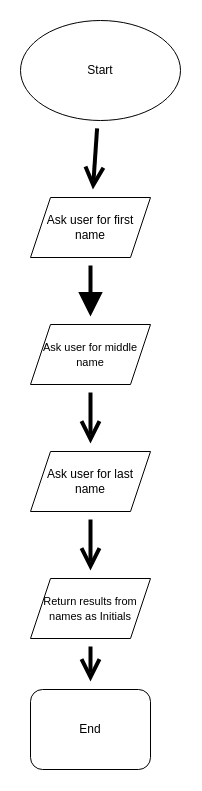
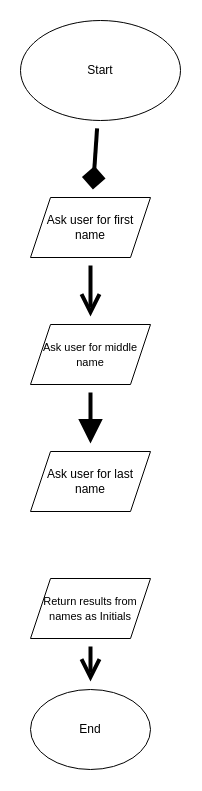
edge "Start" -> "Ask user for first name": arrowhead open -> diamond
edge "Ask user for first name" -> "Ask user for middle name": arrowhead block -> open
edge "Ask user for middle name" -> "Ask user for last name": arrowhead open -> block
edge "Ask user for last name" -> "Return results from names as Initials": removed
node "End": shape rounded rectangle -> ellipse
